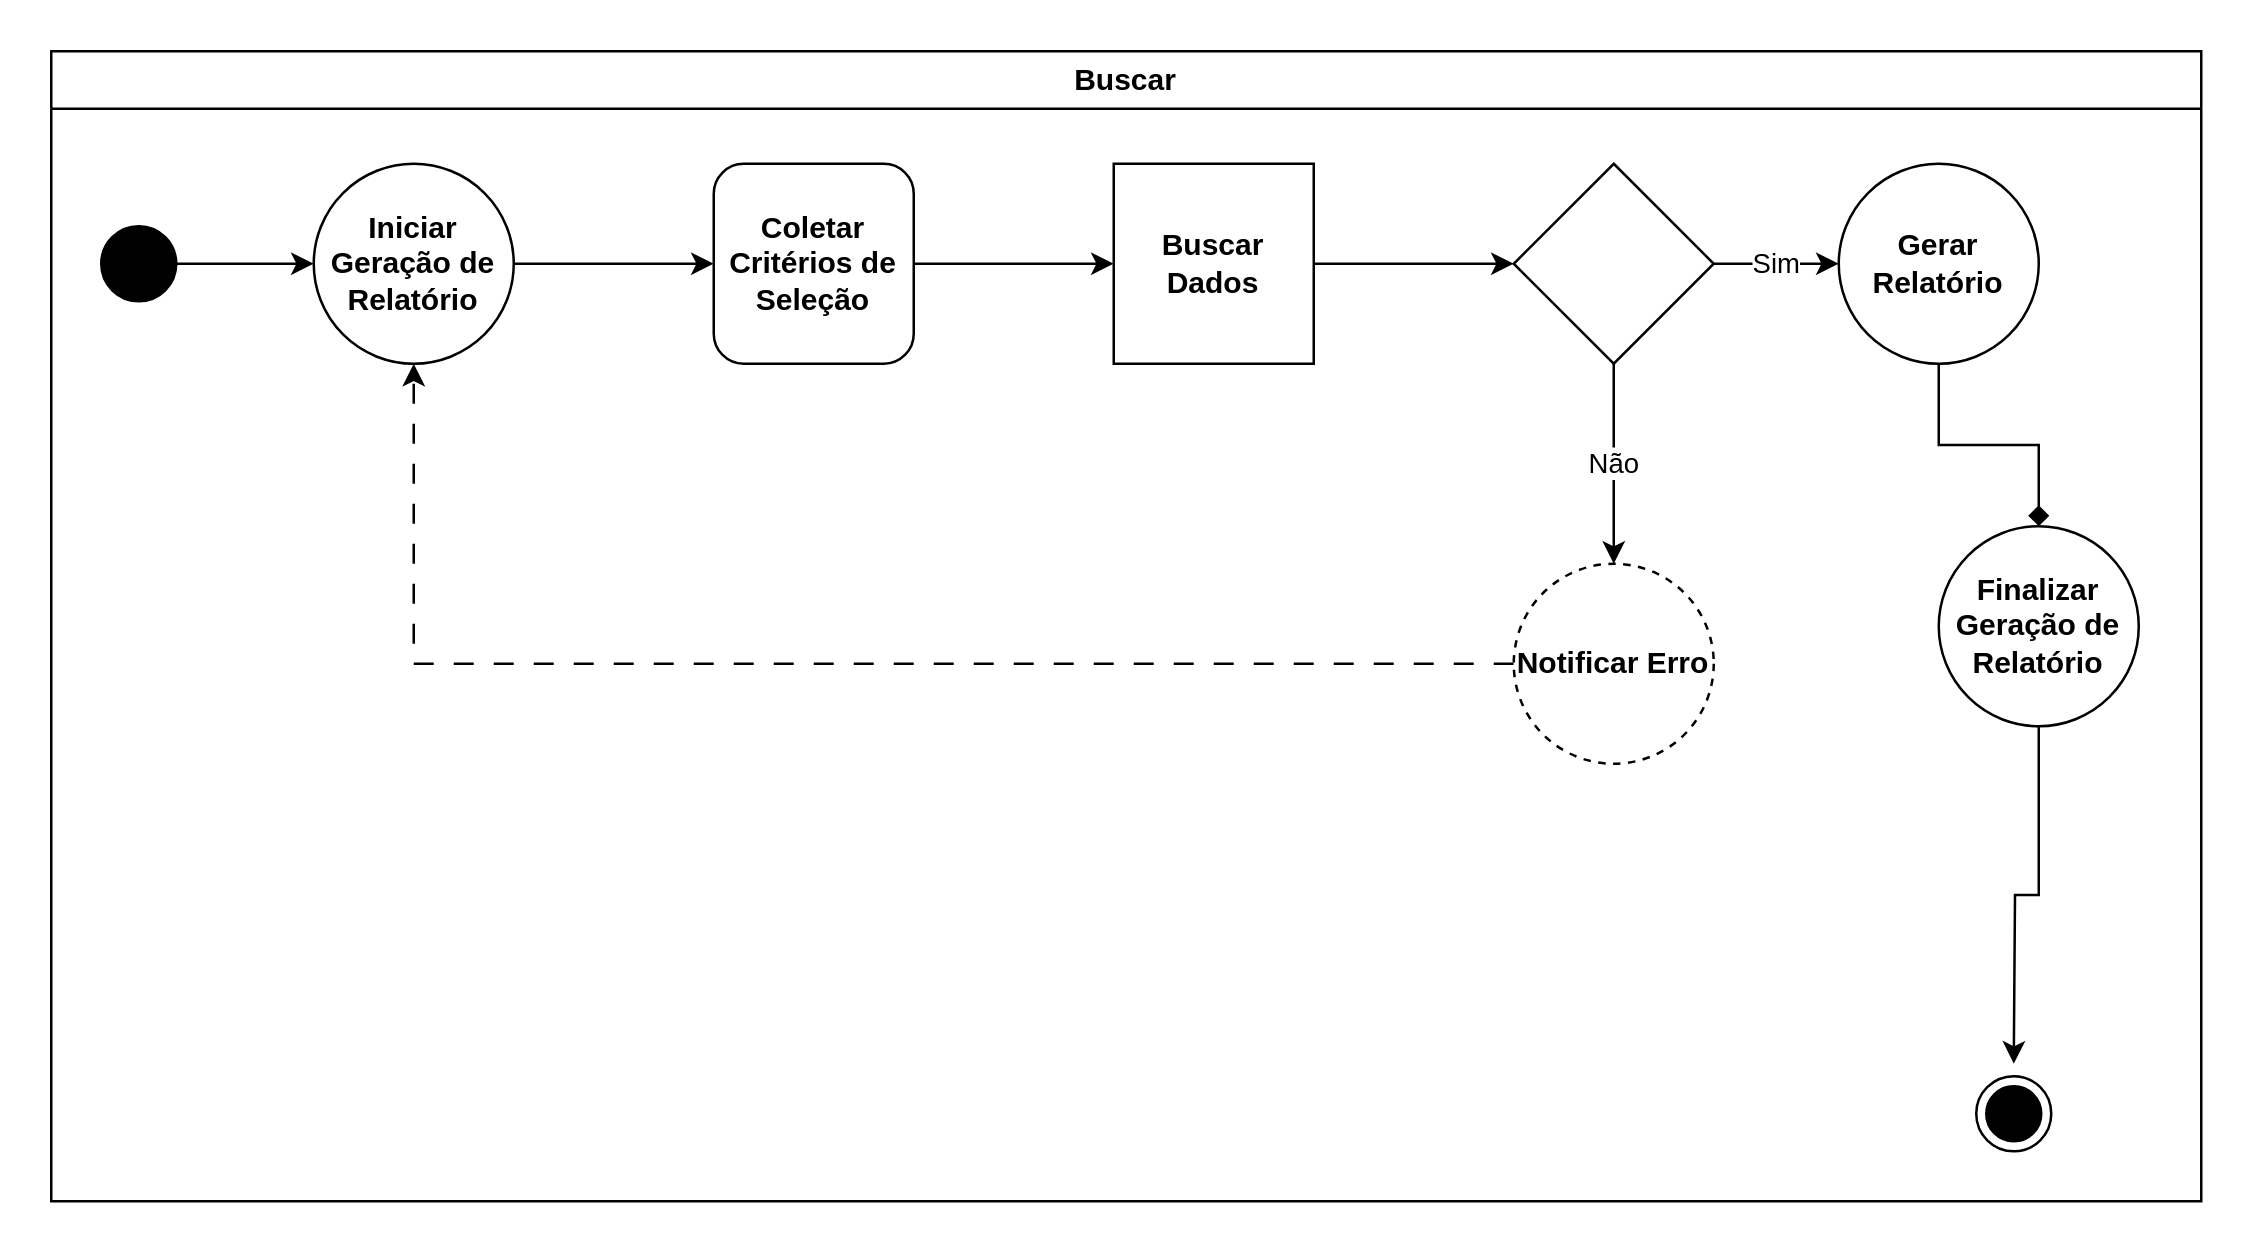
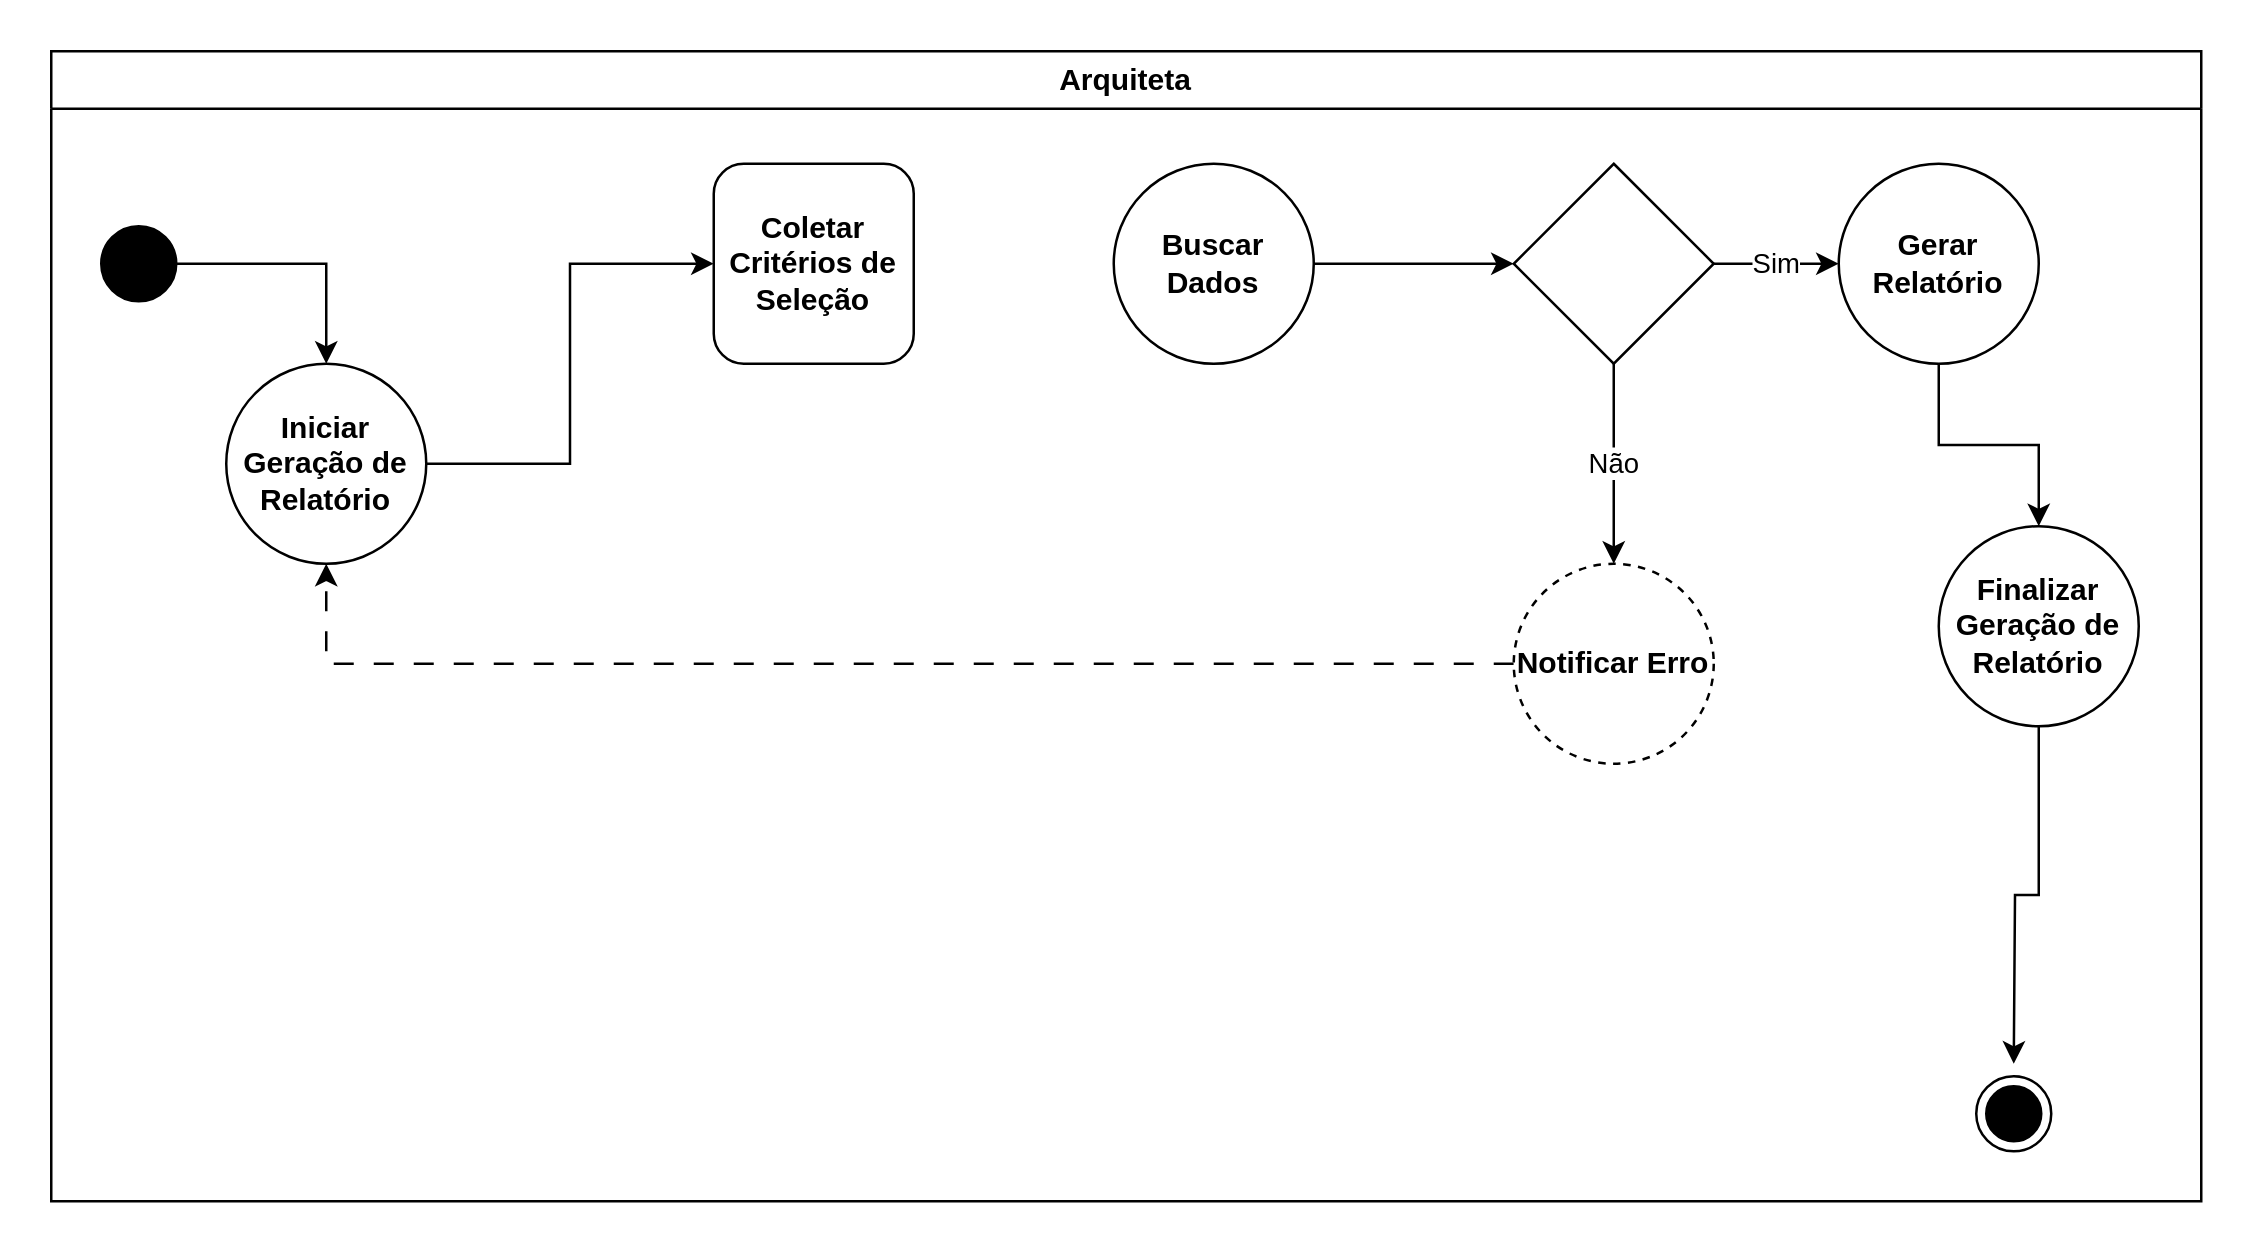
node "Buscar": label "Buscar" -> "Arquiteta"
node "Iniciar Geração de Relatório": moved (414, 264) -> (326, 464)
edge "Coletar Critérios de Seleção" -> "Buscar Dados": removed
node "Buscar Dados": shape rectangle -> ellipse
edge "Gerar Relatório" -> "Finalizar Geração de Relatório": arrowhead diamond -> classic
